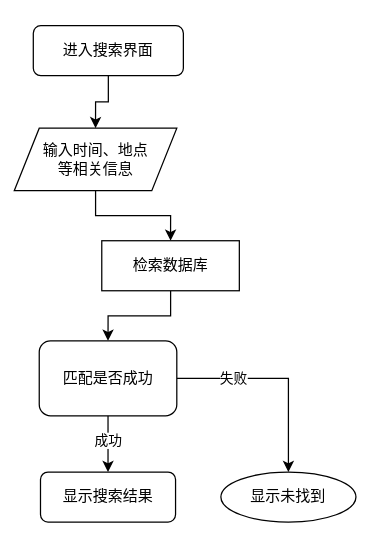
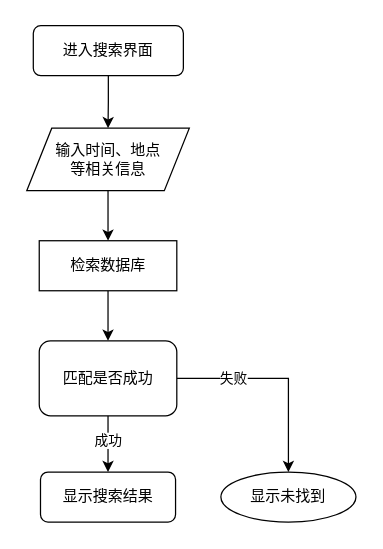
node "输入时间、地点 等相关信息": moved (95, 159) -> (108, 159)
node "检索数据库": moved (170, 266) -> (108, 266)
